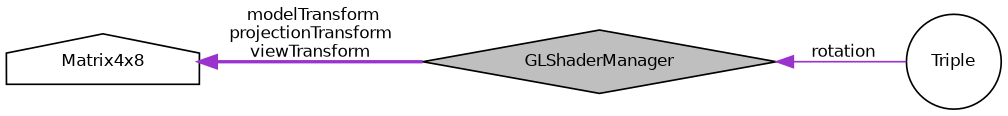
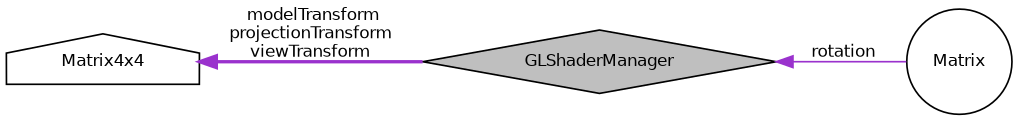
node "Matrix4x8": label "Matrix4x8" -> "Matrix4x4"
node "Triple": label "Triple" -> "Matrix"
